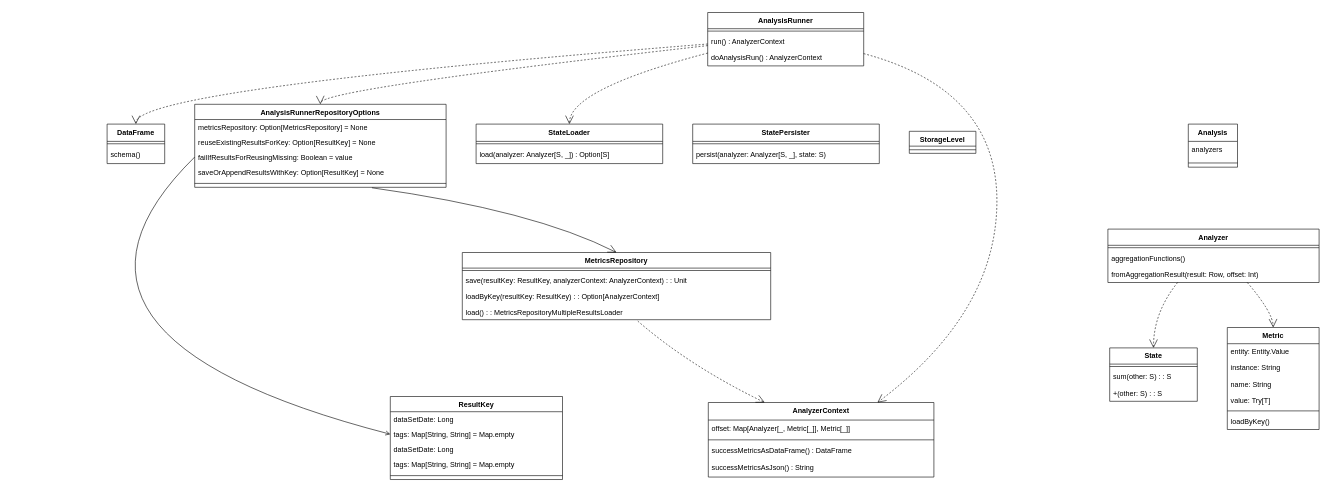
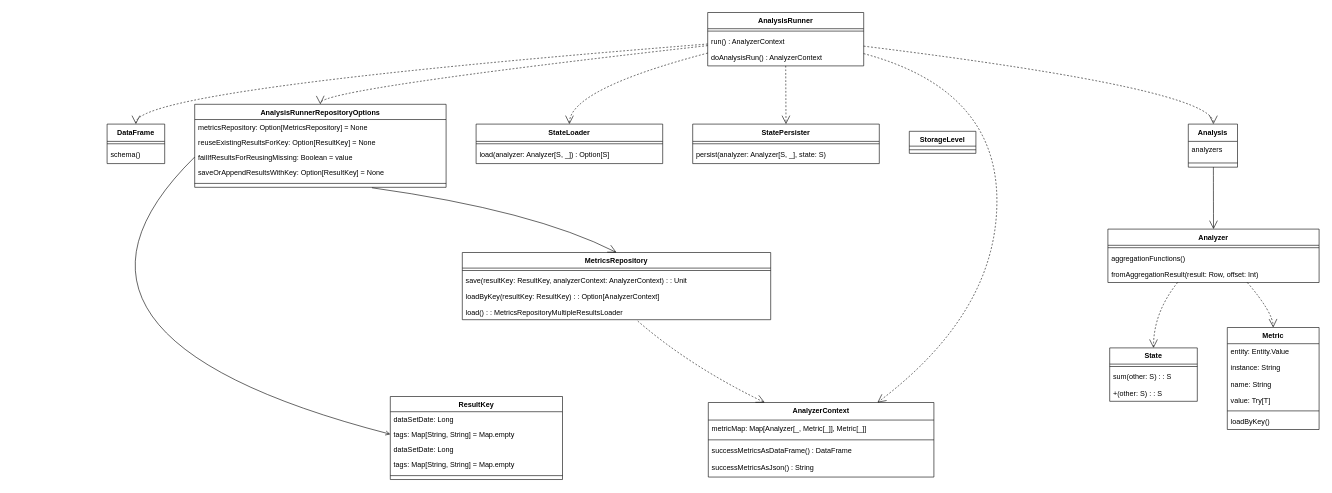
edge "AnalysisRunner" -> "Analysis": added
edge "AnalysisRunner" -> "StatePersister": added
edge "Analysis" -> "Analyzer": added
node "offset: Map[Analyzer[_, Metric[_]], Metric[_]]": label "offset: Map[Analyzer[_, Metric[_]], Metric[_]]" -> "metricMap: Map[Analyzer[_, Metric[_]], Metric[_]]"
